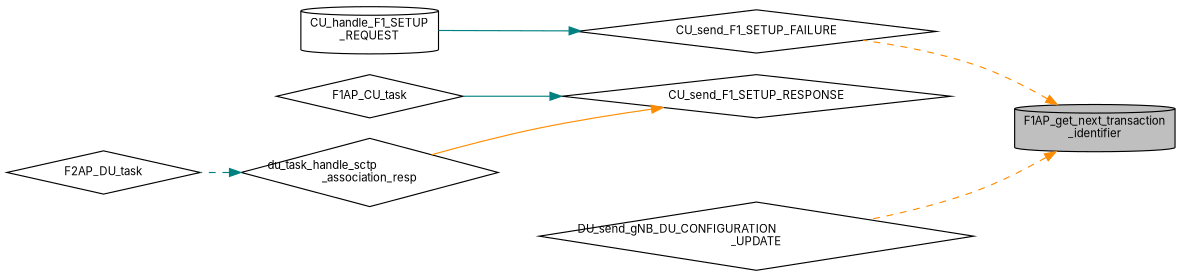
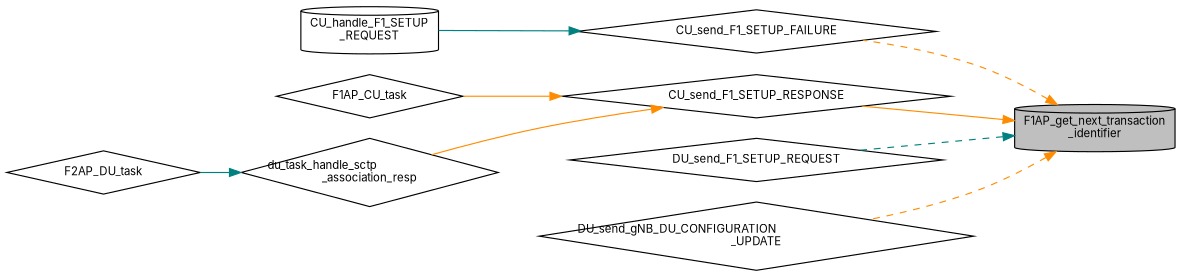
edge "F1AP_CU_task" -> "CU_send_F1_SETUP_RESPONSE": color teal -> darkorange
edge "CU_send_F1_SETUP_RESPONSE" -> "F1AP_get_next_transaction _identifier": added
node "DU_send_F1_SETUP_REQUEST": added
edge "F2AP_DU_task" -> "du_task_handle_sctp _association_resp": style dashed -> solid
